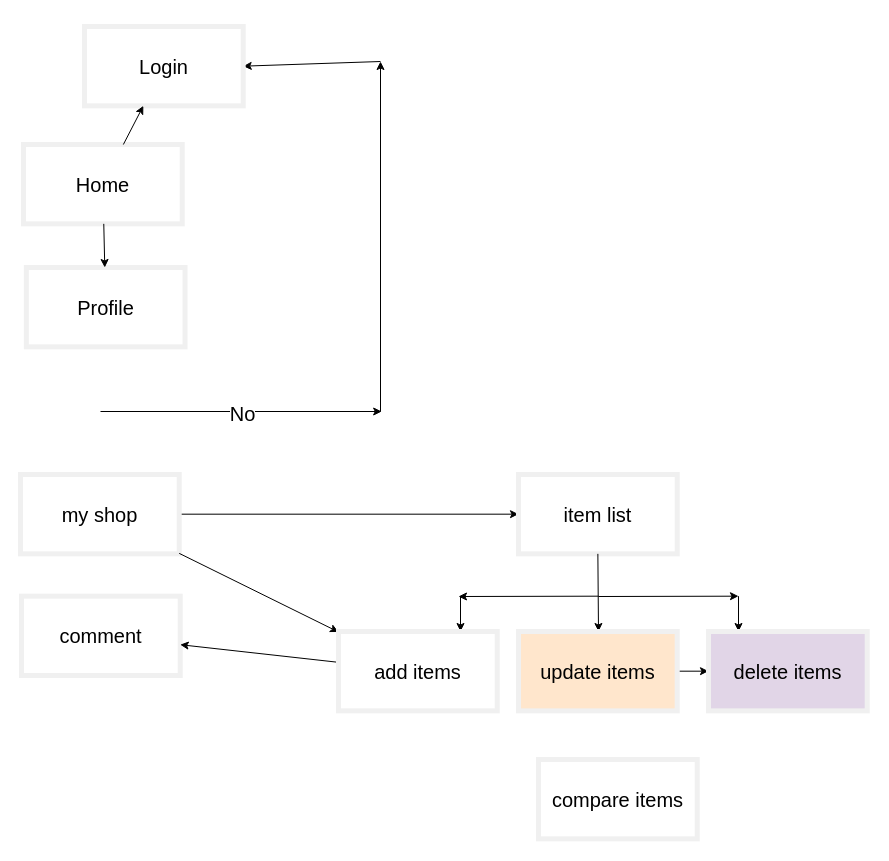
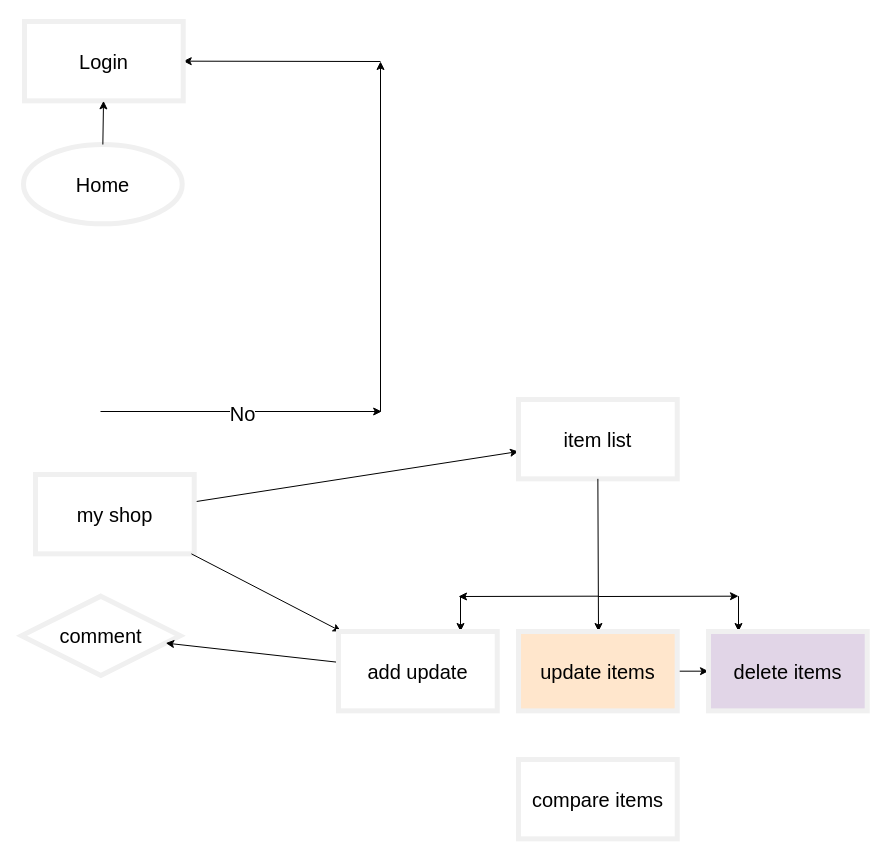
node "Login": moved (164, 66) -> (104, 61)
node "Home": shape rectangle -> ellipse
edge "Home" -> "Profile": removed
node "Profile": removed
node "my shop": moved (100, 514) -> (115, 514)
node "item list": moved (598, 514) -> (598, 439)
node "comment": shape rectangle -> diamond
node "add items": label "add items" -> "add update"
node "compare items": moved (618, 799) -> (598, 799)
